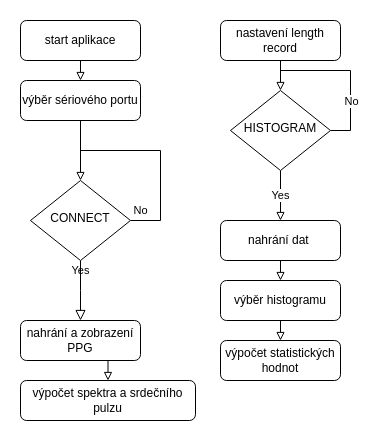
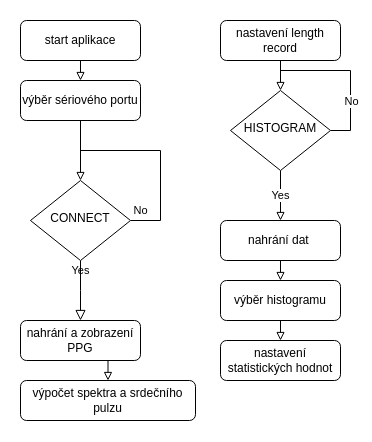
node "výpočet statistických hodnot": label "výpočet statistických hodnot" -> "nastavení statistických hodnot"
